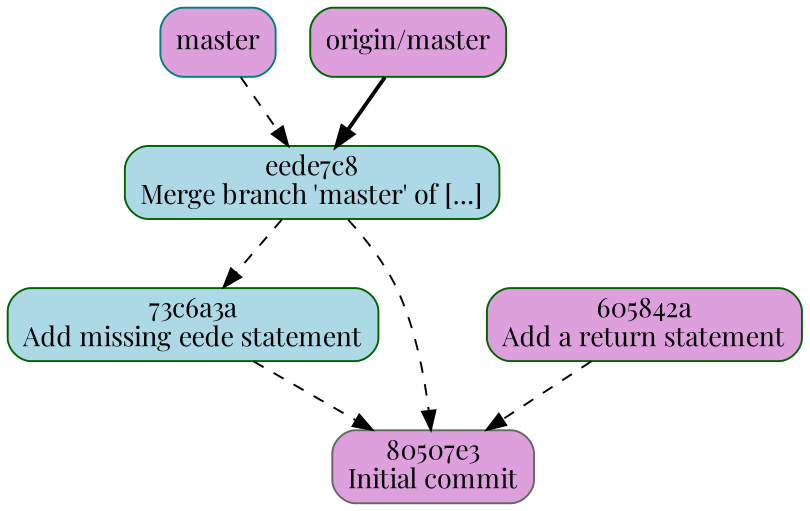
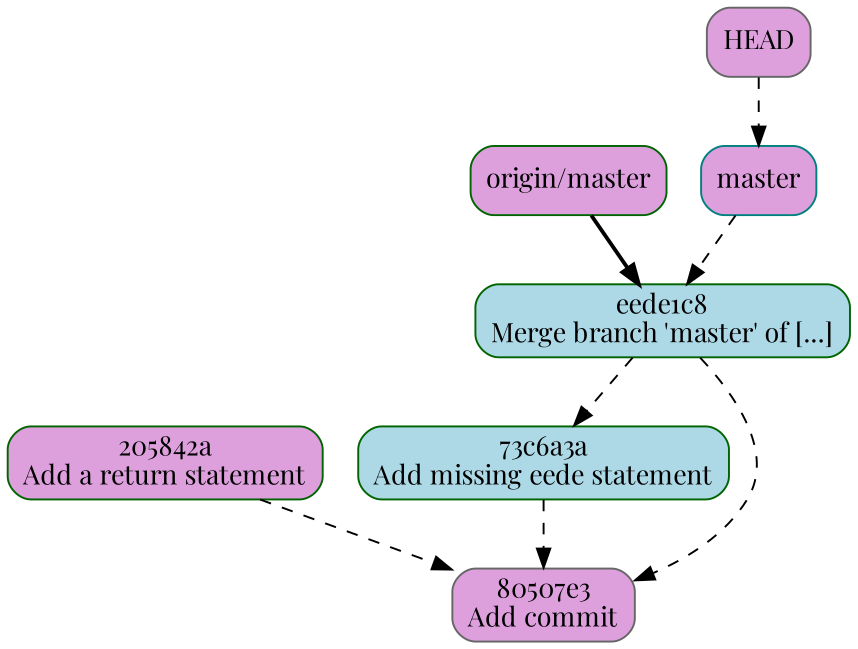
node "HEAD": added
node "eede7c8 Merge branch 'master' of [...]": label "eede7c8 Merge branch 'master' of [...]" -> "eede1c8 Merge branch 'master' of [...]"
node "605842a Add a return statement": label "605842a Add a return statement" -> "205842a Add a return statement"
node "80507e3 Initial commit": label "80507e3 Initial commit" -> "80507e3 Add commit"
